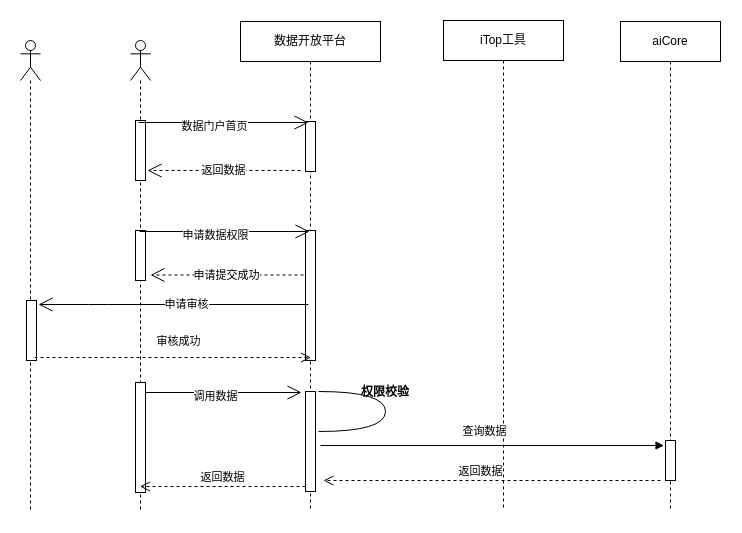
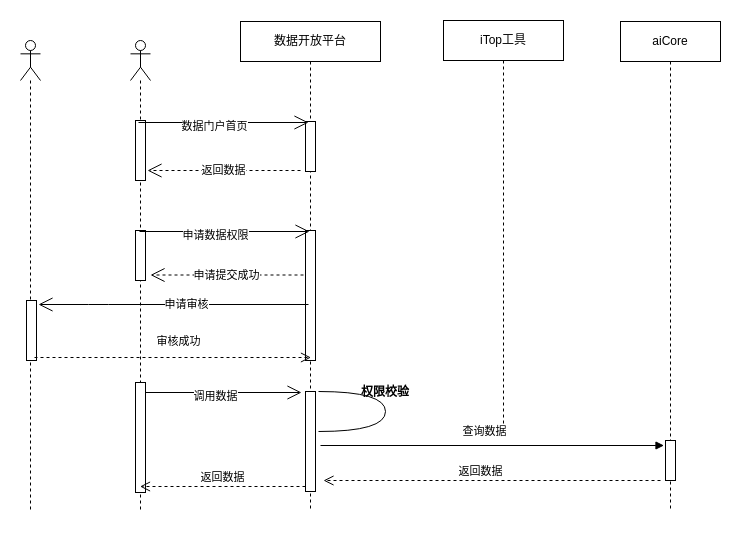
node "iTop工具": size 120x490 -> 120x410
